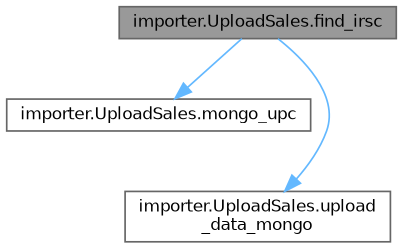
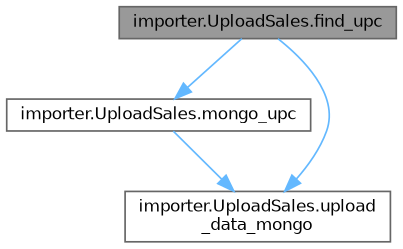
node "importer.UploadSales.find_irsc": label "importer.UploadSales.find_irsc" -> "importer.UploadSales.find_upc"
edge "importer.UploadSales.mongo_upc" -> "importer.UploadSales.upload _data_mongo": added
